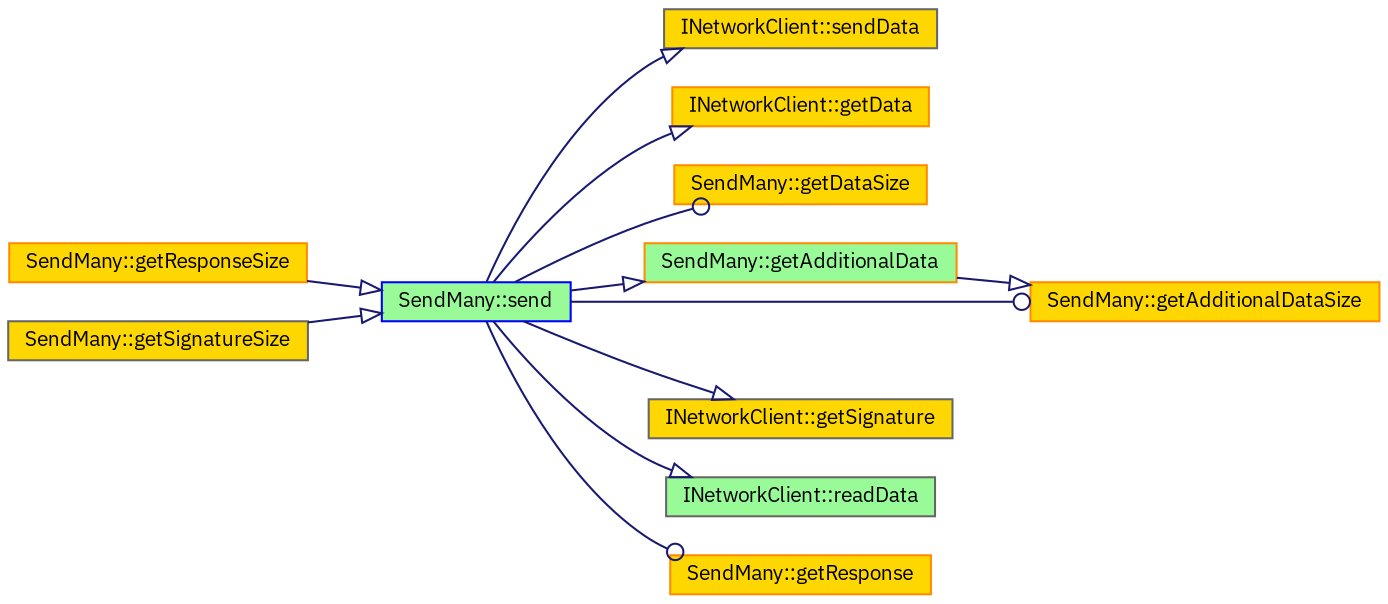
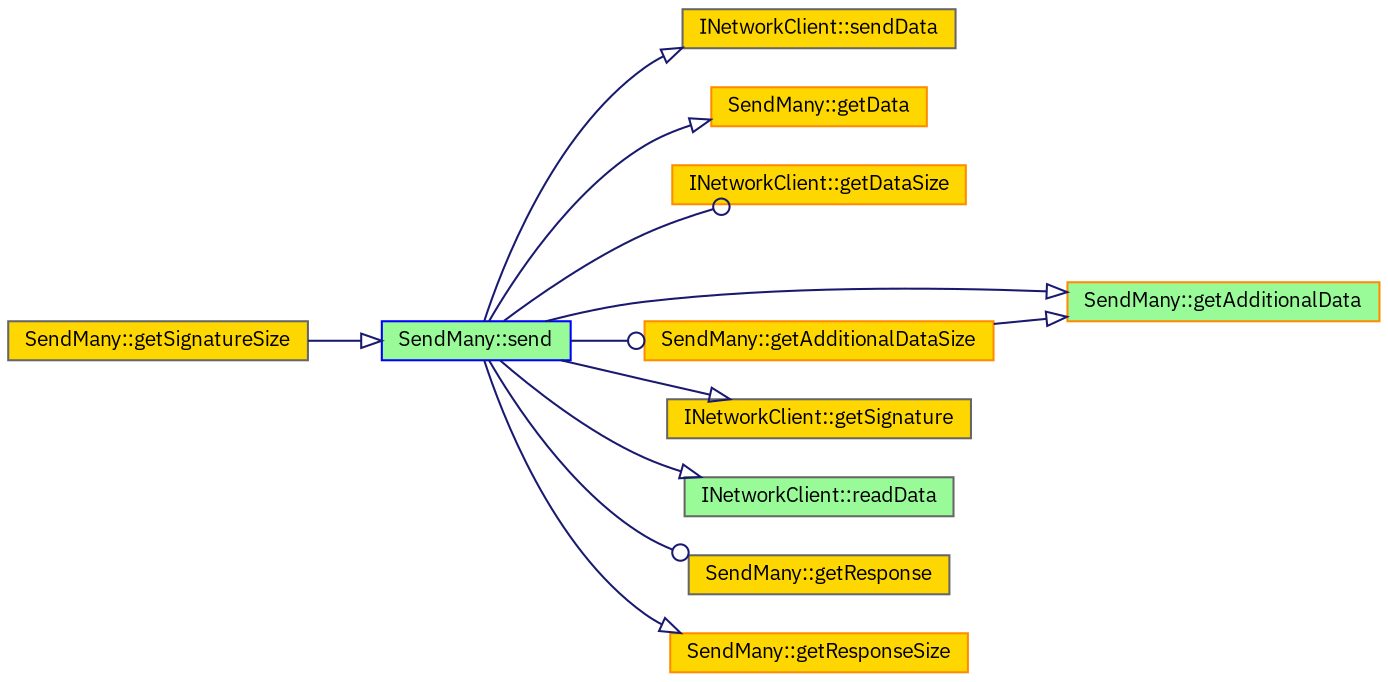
node "INetworkClient::getData": label "INetworkClient::getData" -> "SendMany::getData"
node "SendMany::getDataSize": label "SendMany::getDataSize" -> "INetworkClient::getDataSize"
edge "SendMany::getAdditionalData" -> "SendMany::getAdditionalDataSize": reversed
edge "SendMany::getResponseSize" -> "SendMany::send": reversed
node "SendMany::getResponse": color darkorange -> gray40
